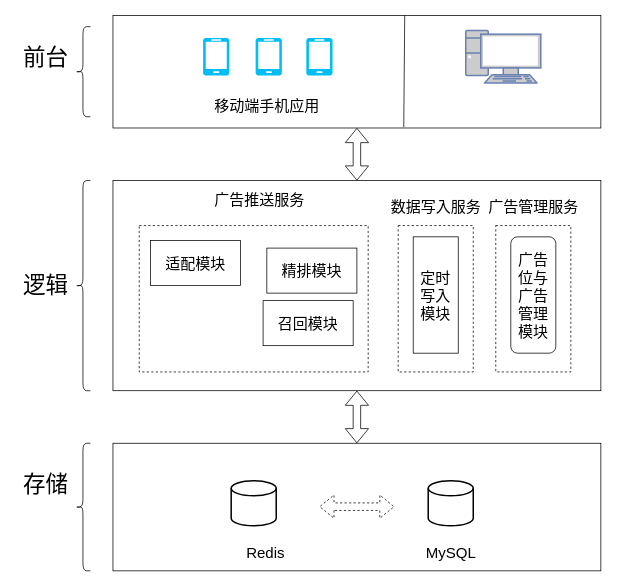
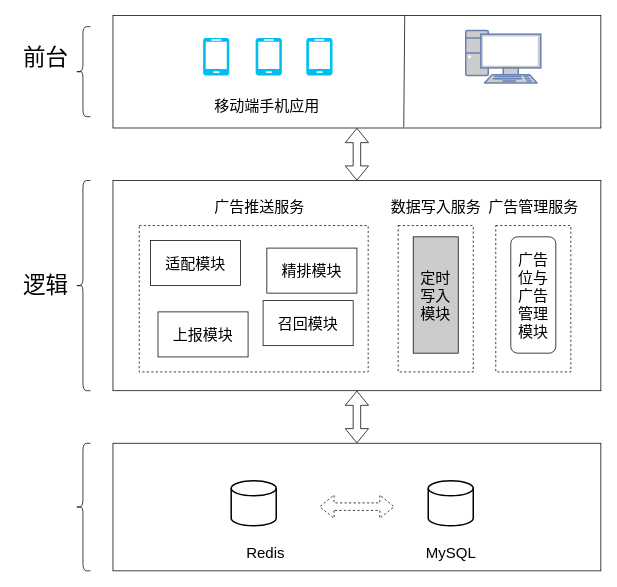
node "广告推送服务": moved (259, 199) -> (259, 207)
node "定时写入模块": fillcolor #ffffff -> #cccccc
node "上报模块": added
node "存储": removed
